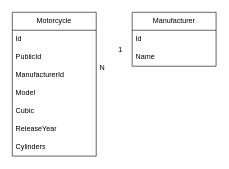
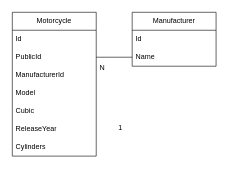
node "1": moved (120, 50) -> (120, 128)
edge "PublicId" -- "Name": added
